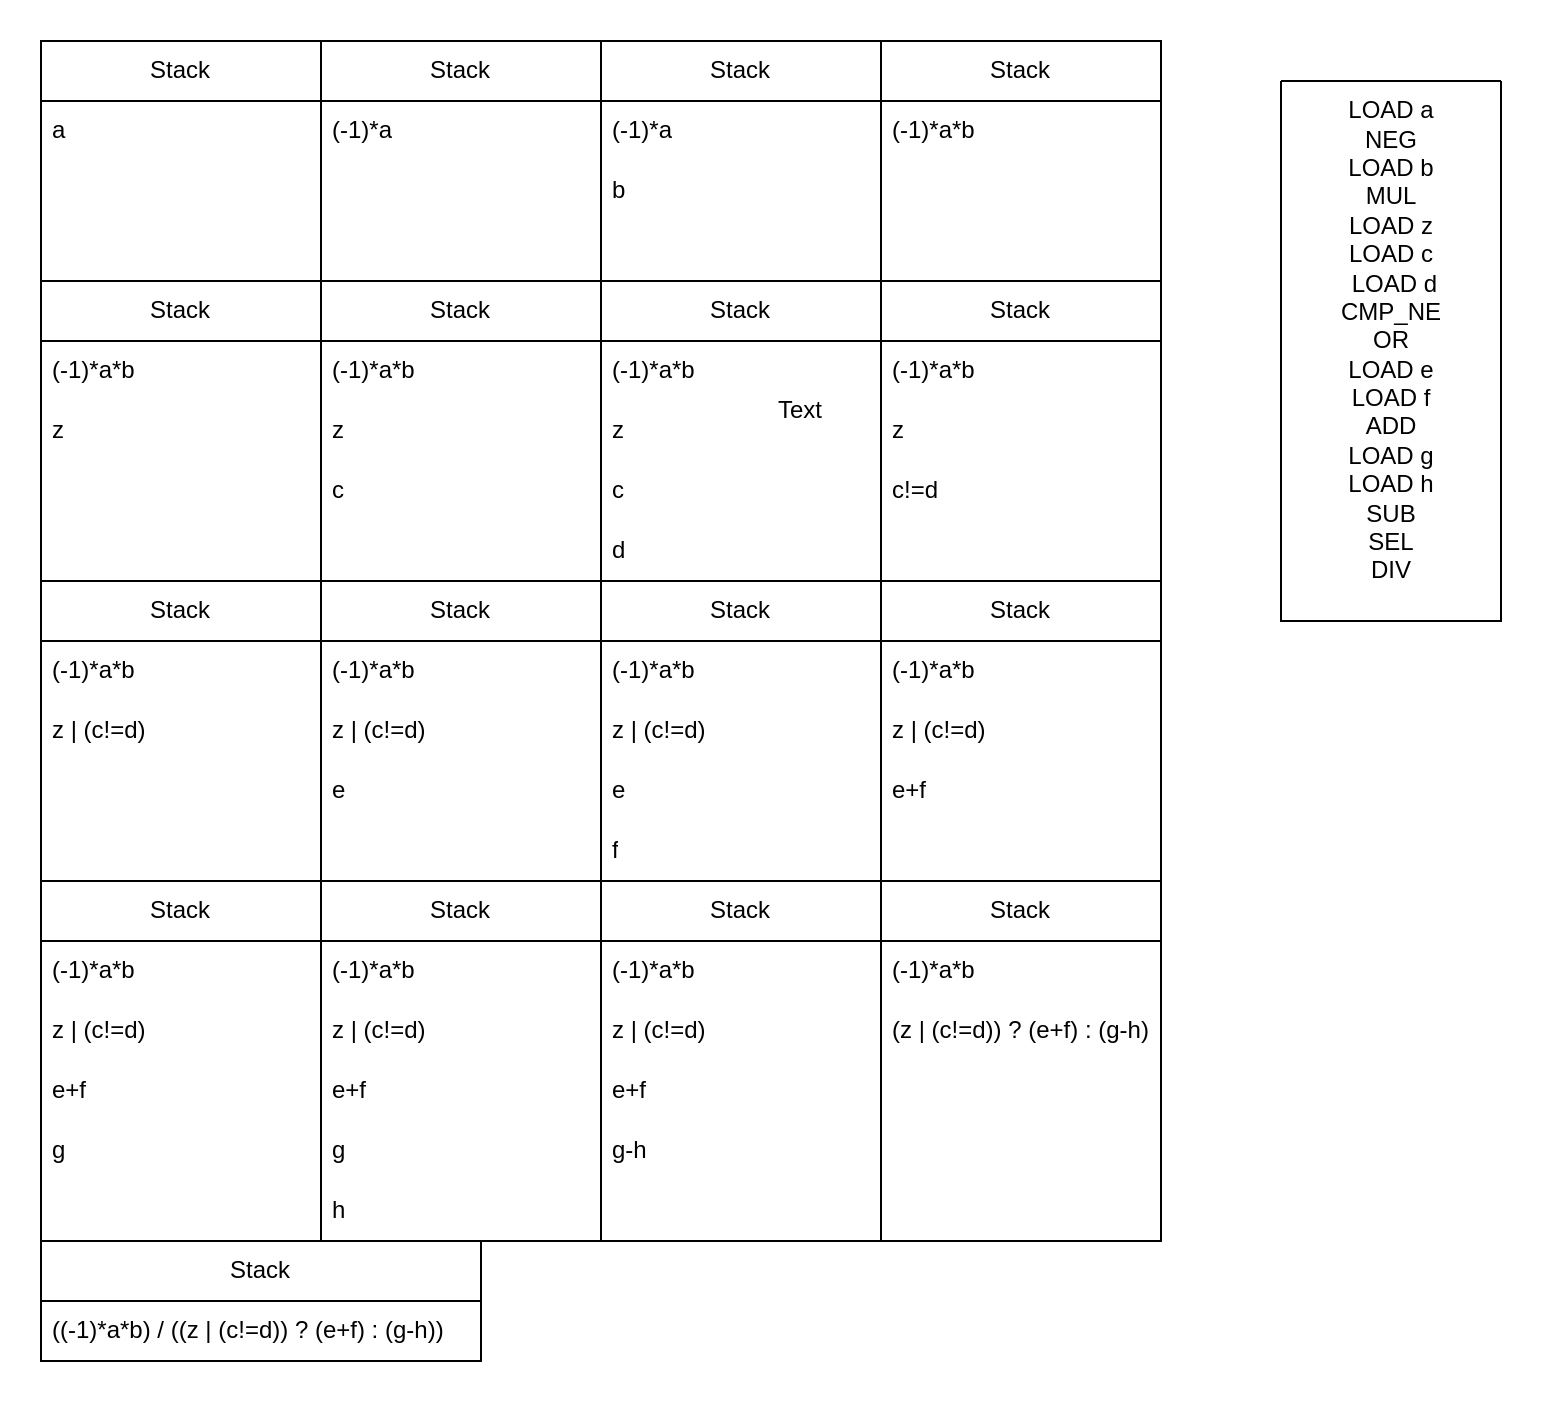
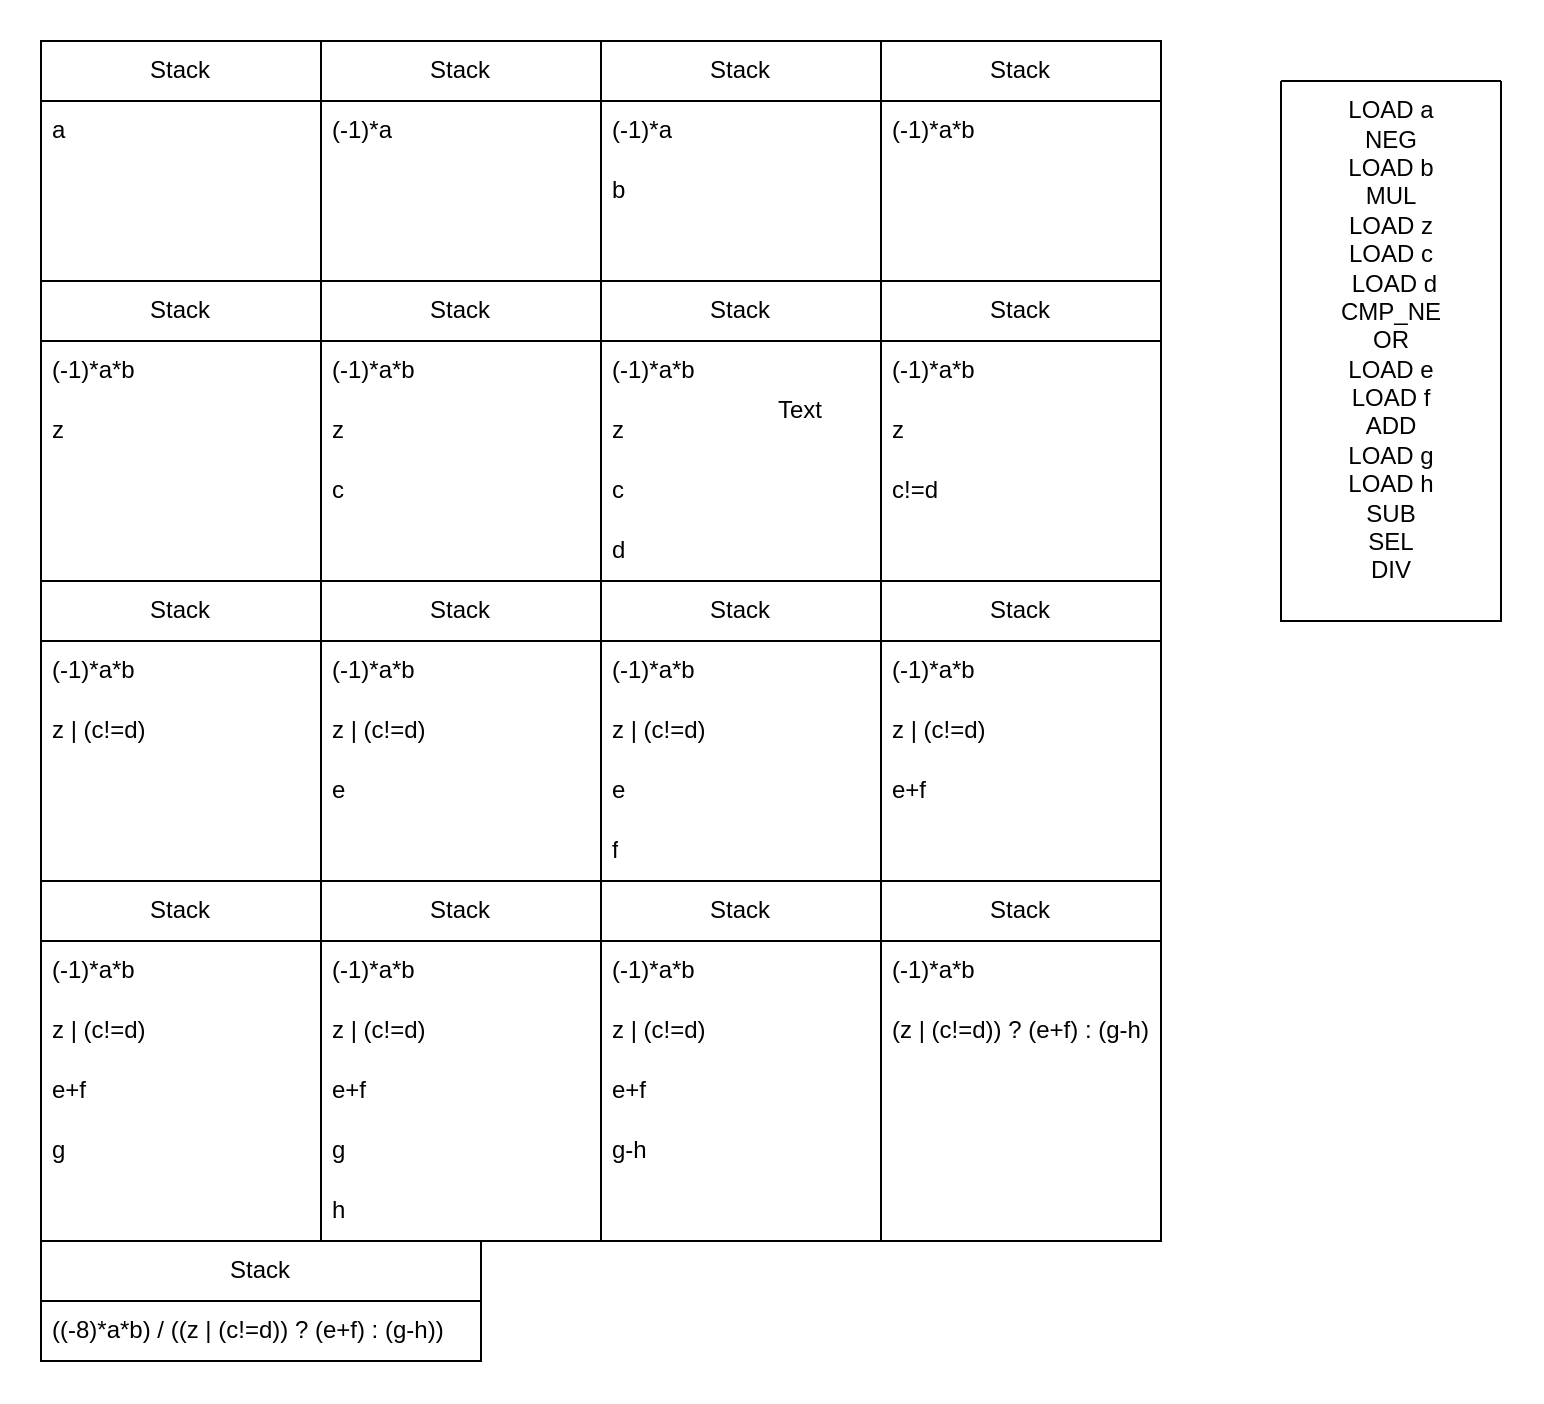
node "((-1)*a*b) / ((z | (c!=d)) ? (e+f) : (g-h))": label "((-1)*a*b) / ((z | (c!=d)) ? (e+f) : (g-h))" -> "((-8)*a*b) / ((z | (c!=d)) ? (e+f) : (g-h))"
